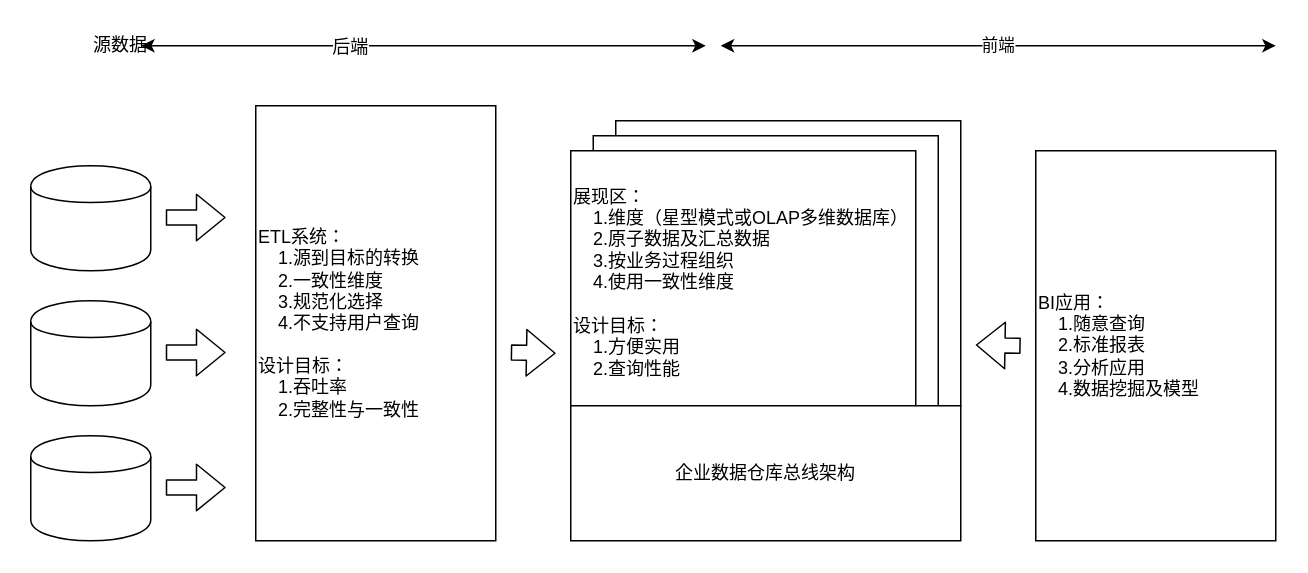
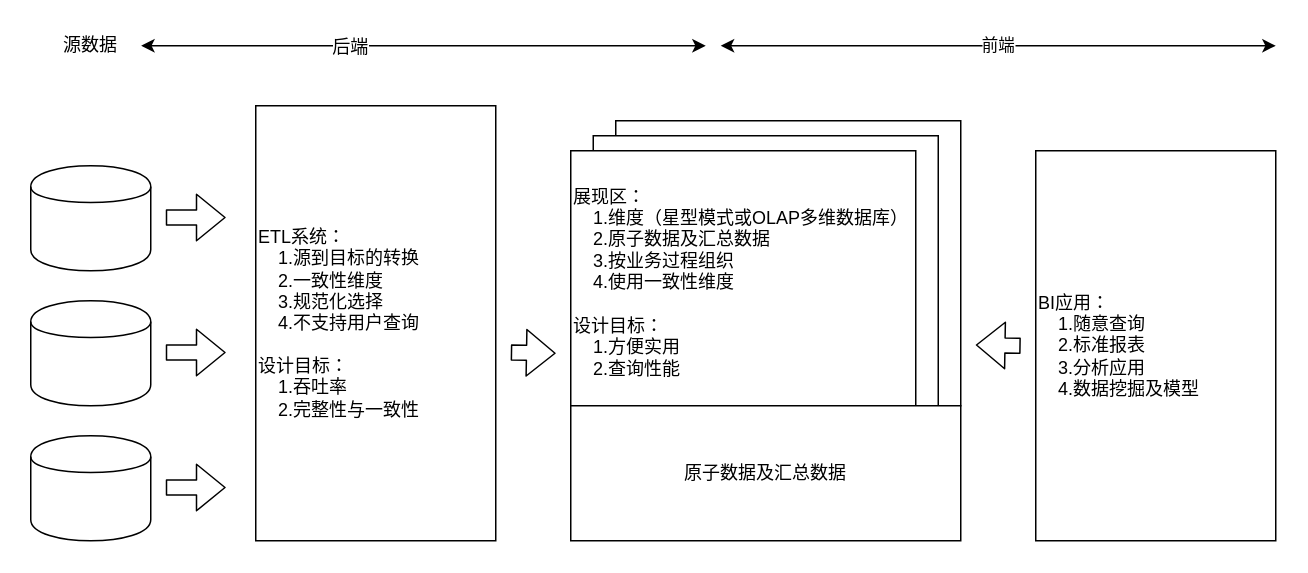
node "源数据": moved (121, 46) -> (91, 46)
node "企业数据仓库总线架构": label "企业数据仓库总线架构" -> "原子数据及汇总数据"
